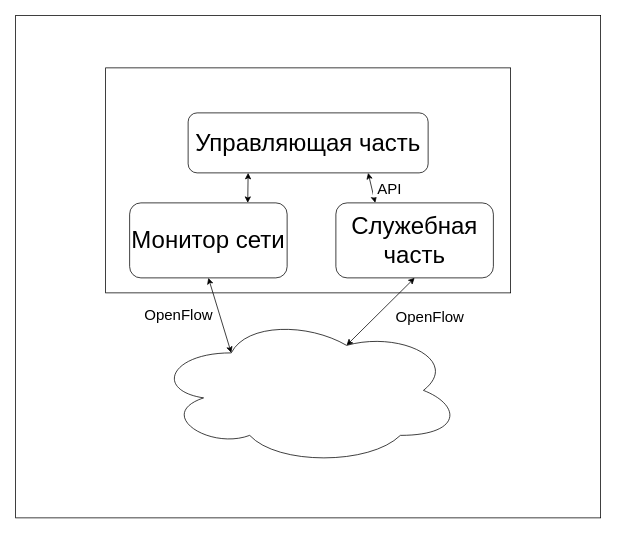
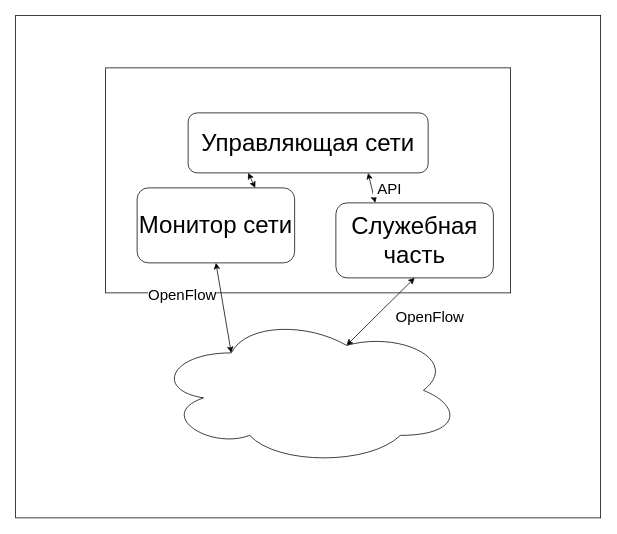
node "Управляющая часть": label "Управляющая часть" -> "Управляющая сети"
node "Монитор сети": moved (208, 240) -> (216, 225)
